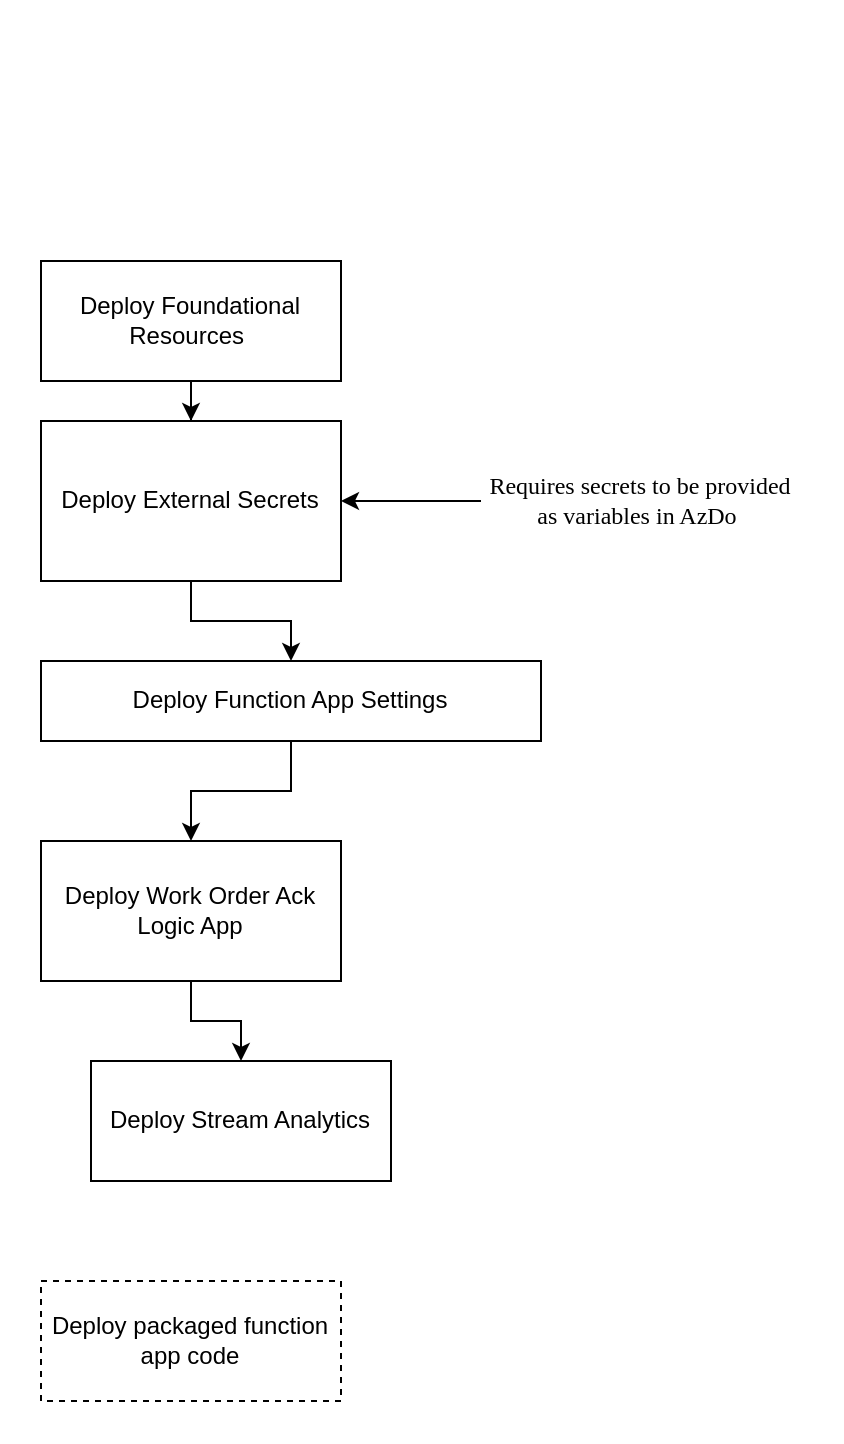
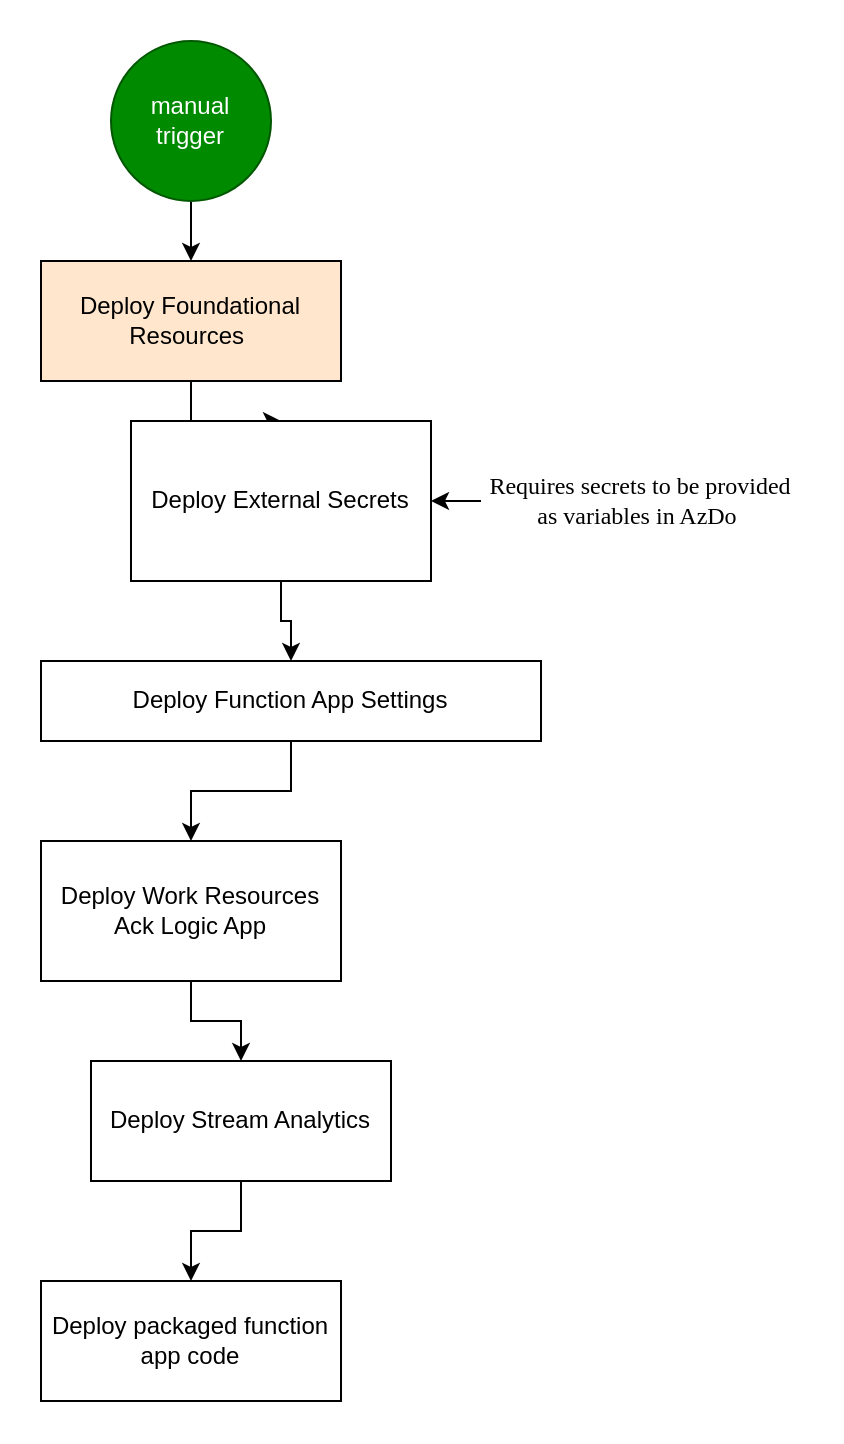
node "manual trigger": added
edge "manual trigger" -> "Deploy Foundational Resources": added
node "Deploy Foundational Resources": fillcolor #ffffff -> #ffe6cc
node "Deploy External Secrets": moved (191, 501) -> (281, 501)
node "Deploy Work Order Ack Logic App": label "Deploy Work Order Ack Logic App" -> "Deploy Work Resources Ack Logic App"
edge "Deploy Stream Analytics" -> "Deploy packaged function app code": added
node "Deploy packaged function app code": style dashed -> solid
